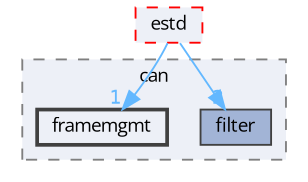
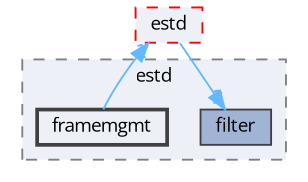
edge "estd" -> "framemgmt": reversed
cluster "can": label "can" -> "estd"
